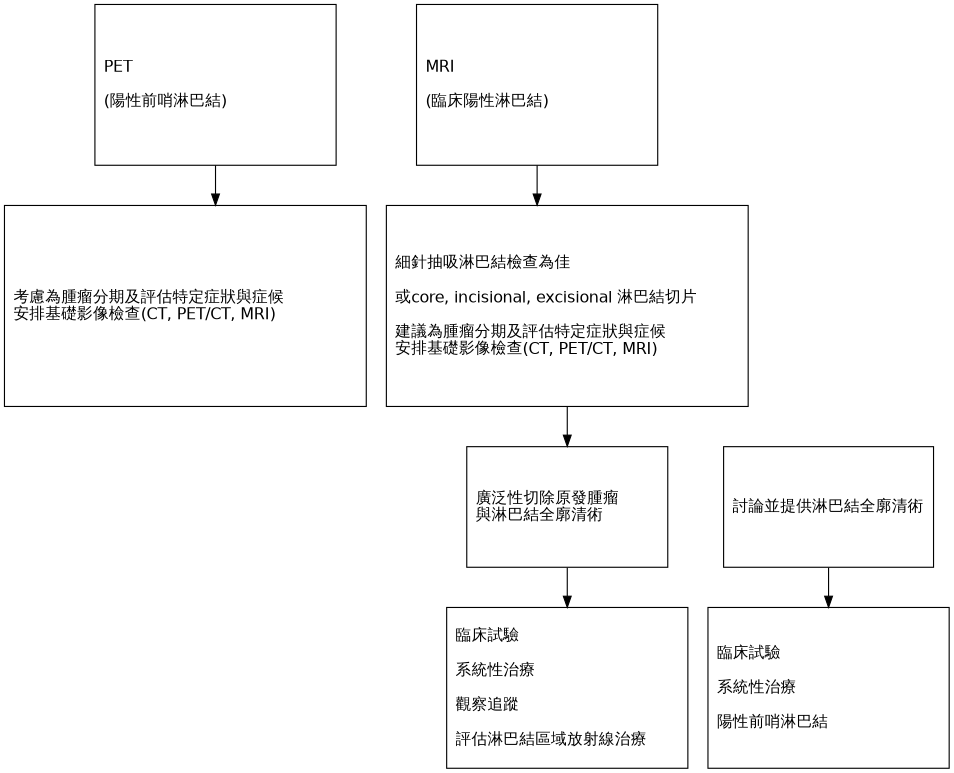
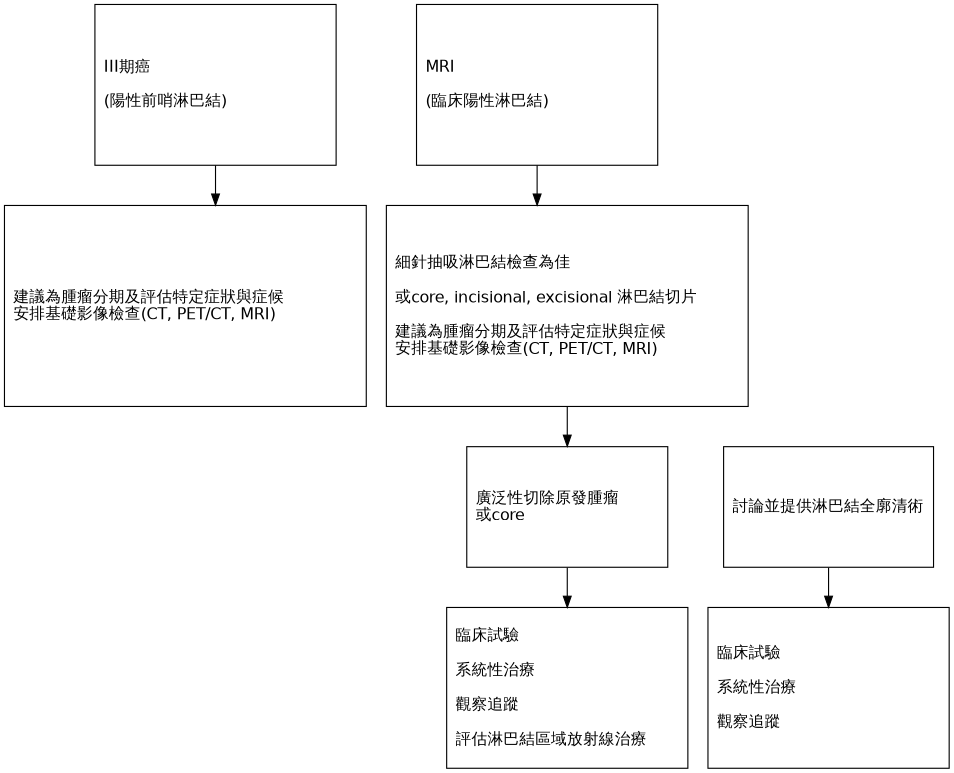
node "PET (陽性前哨淋巴結)": label "PET (陽性前哨淋巴結)" -> "III期癌 (陽性前哨淋巴結)"
node "考慮為腫瘤分期及評估特定症狀與症候 安排基礎影像檢查(CT, PET/CT, MRI)": label "考慮為腫瘤分期及評估特定症狀與症候 安排基礎影像檢查(CT, PET/CT, MRI)" -> "建議為腫瘤分期及評估特定症狀與症候 安排基礎影像檢查(CT, PET/CT, MRI)"
node "廣泛性切除原發腫瘤 與淋巴結全廓清術": label "廣泛性切除原發腫瘤 與淋巴結全廓清術" -> "廣泛性切除原發腫瘤 或core"
node "臨床試驗 系統性治療 陽性前哨淋巴結": label "臨床試驗 系統性治療 陽性前哨淋巴結" -> "臨床試驗 系統性治療 觀察追蹤"
